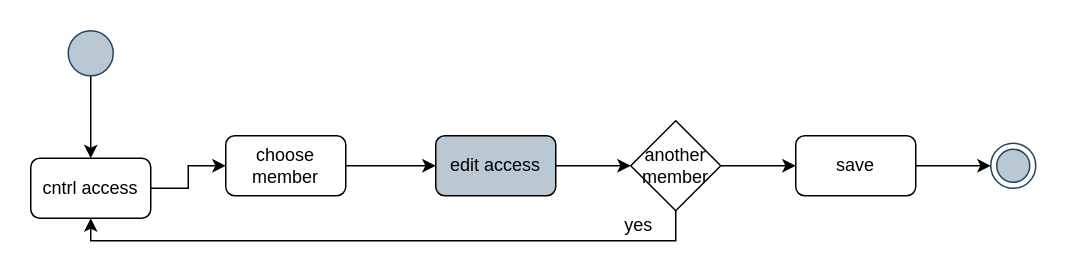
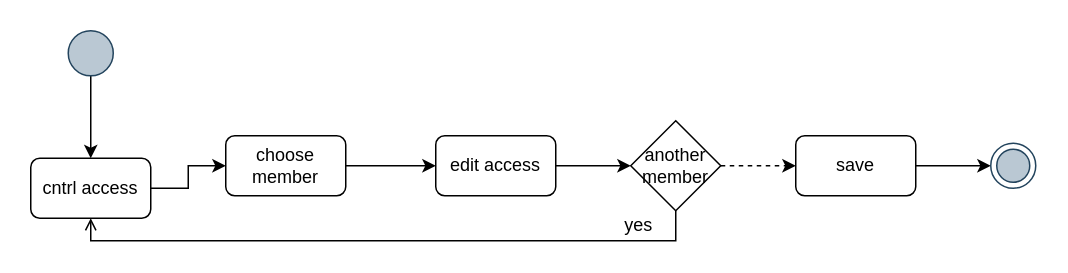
node "edit access": fillcolor #bac8d3 -> #ffffff
edge "another member" -> "save": style solid -> dashed
edge "another member" -> "cntrl access": arrowhead classic -> open
